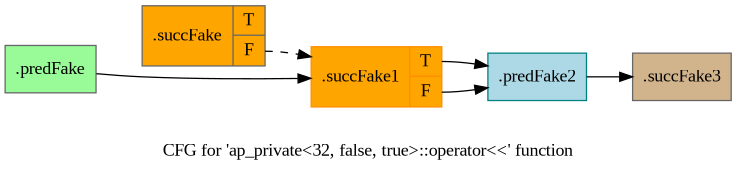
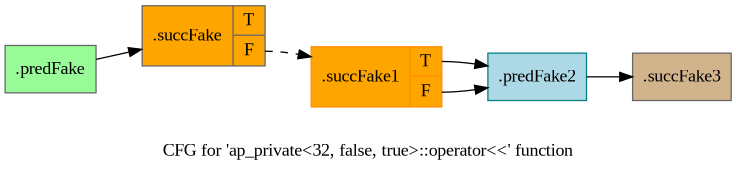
edge ".predFake" -> ".succFake1": now ".predFake" -> ".succFake"
